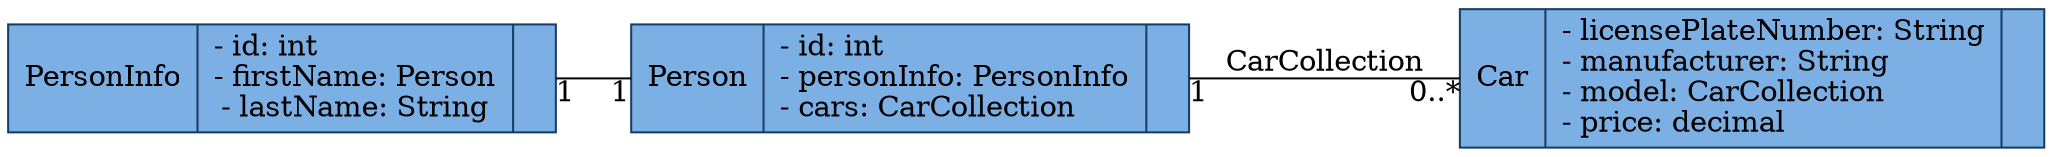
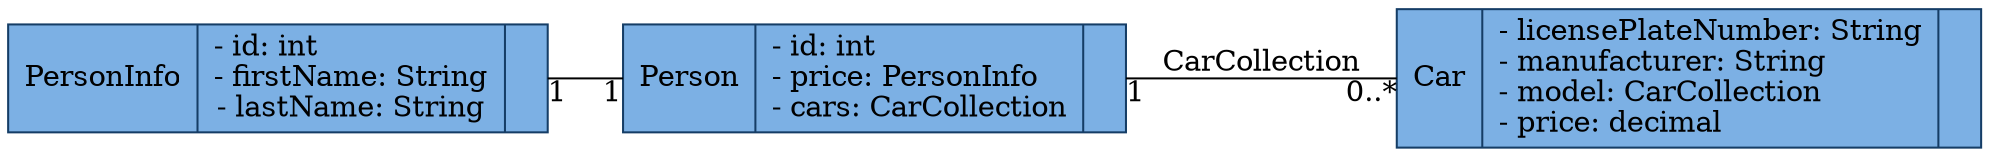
node "PersonInfo": text "- firstName: Person" -> "- firstName: String"
node "Person": text "- personInfo: PersonInfo" -> "- price: PersonInfo"
